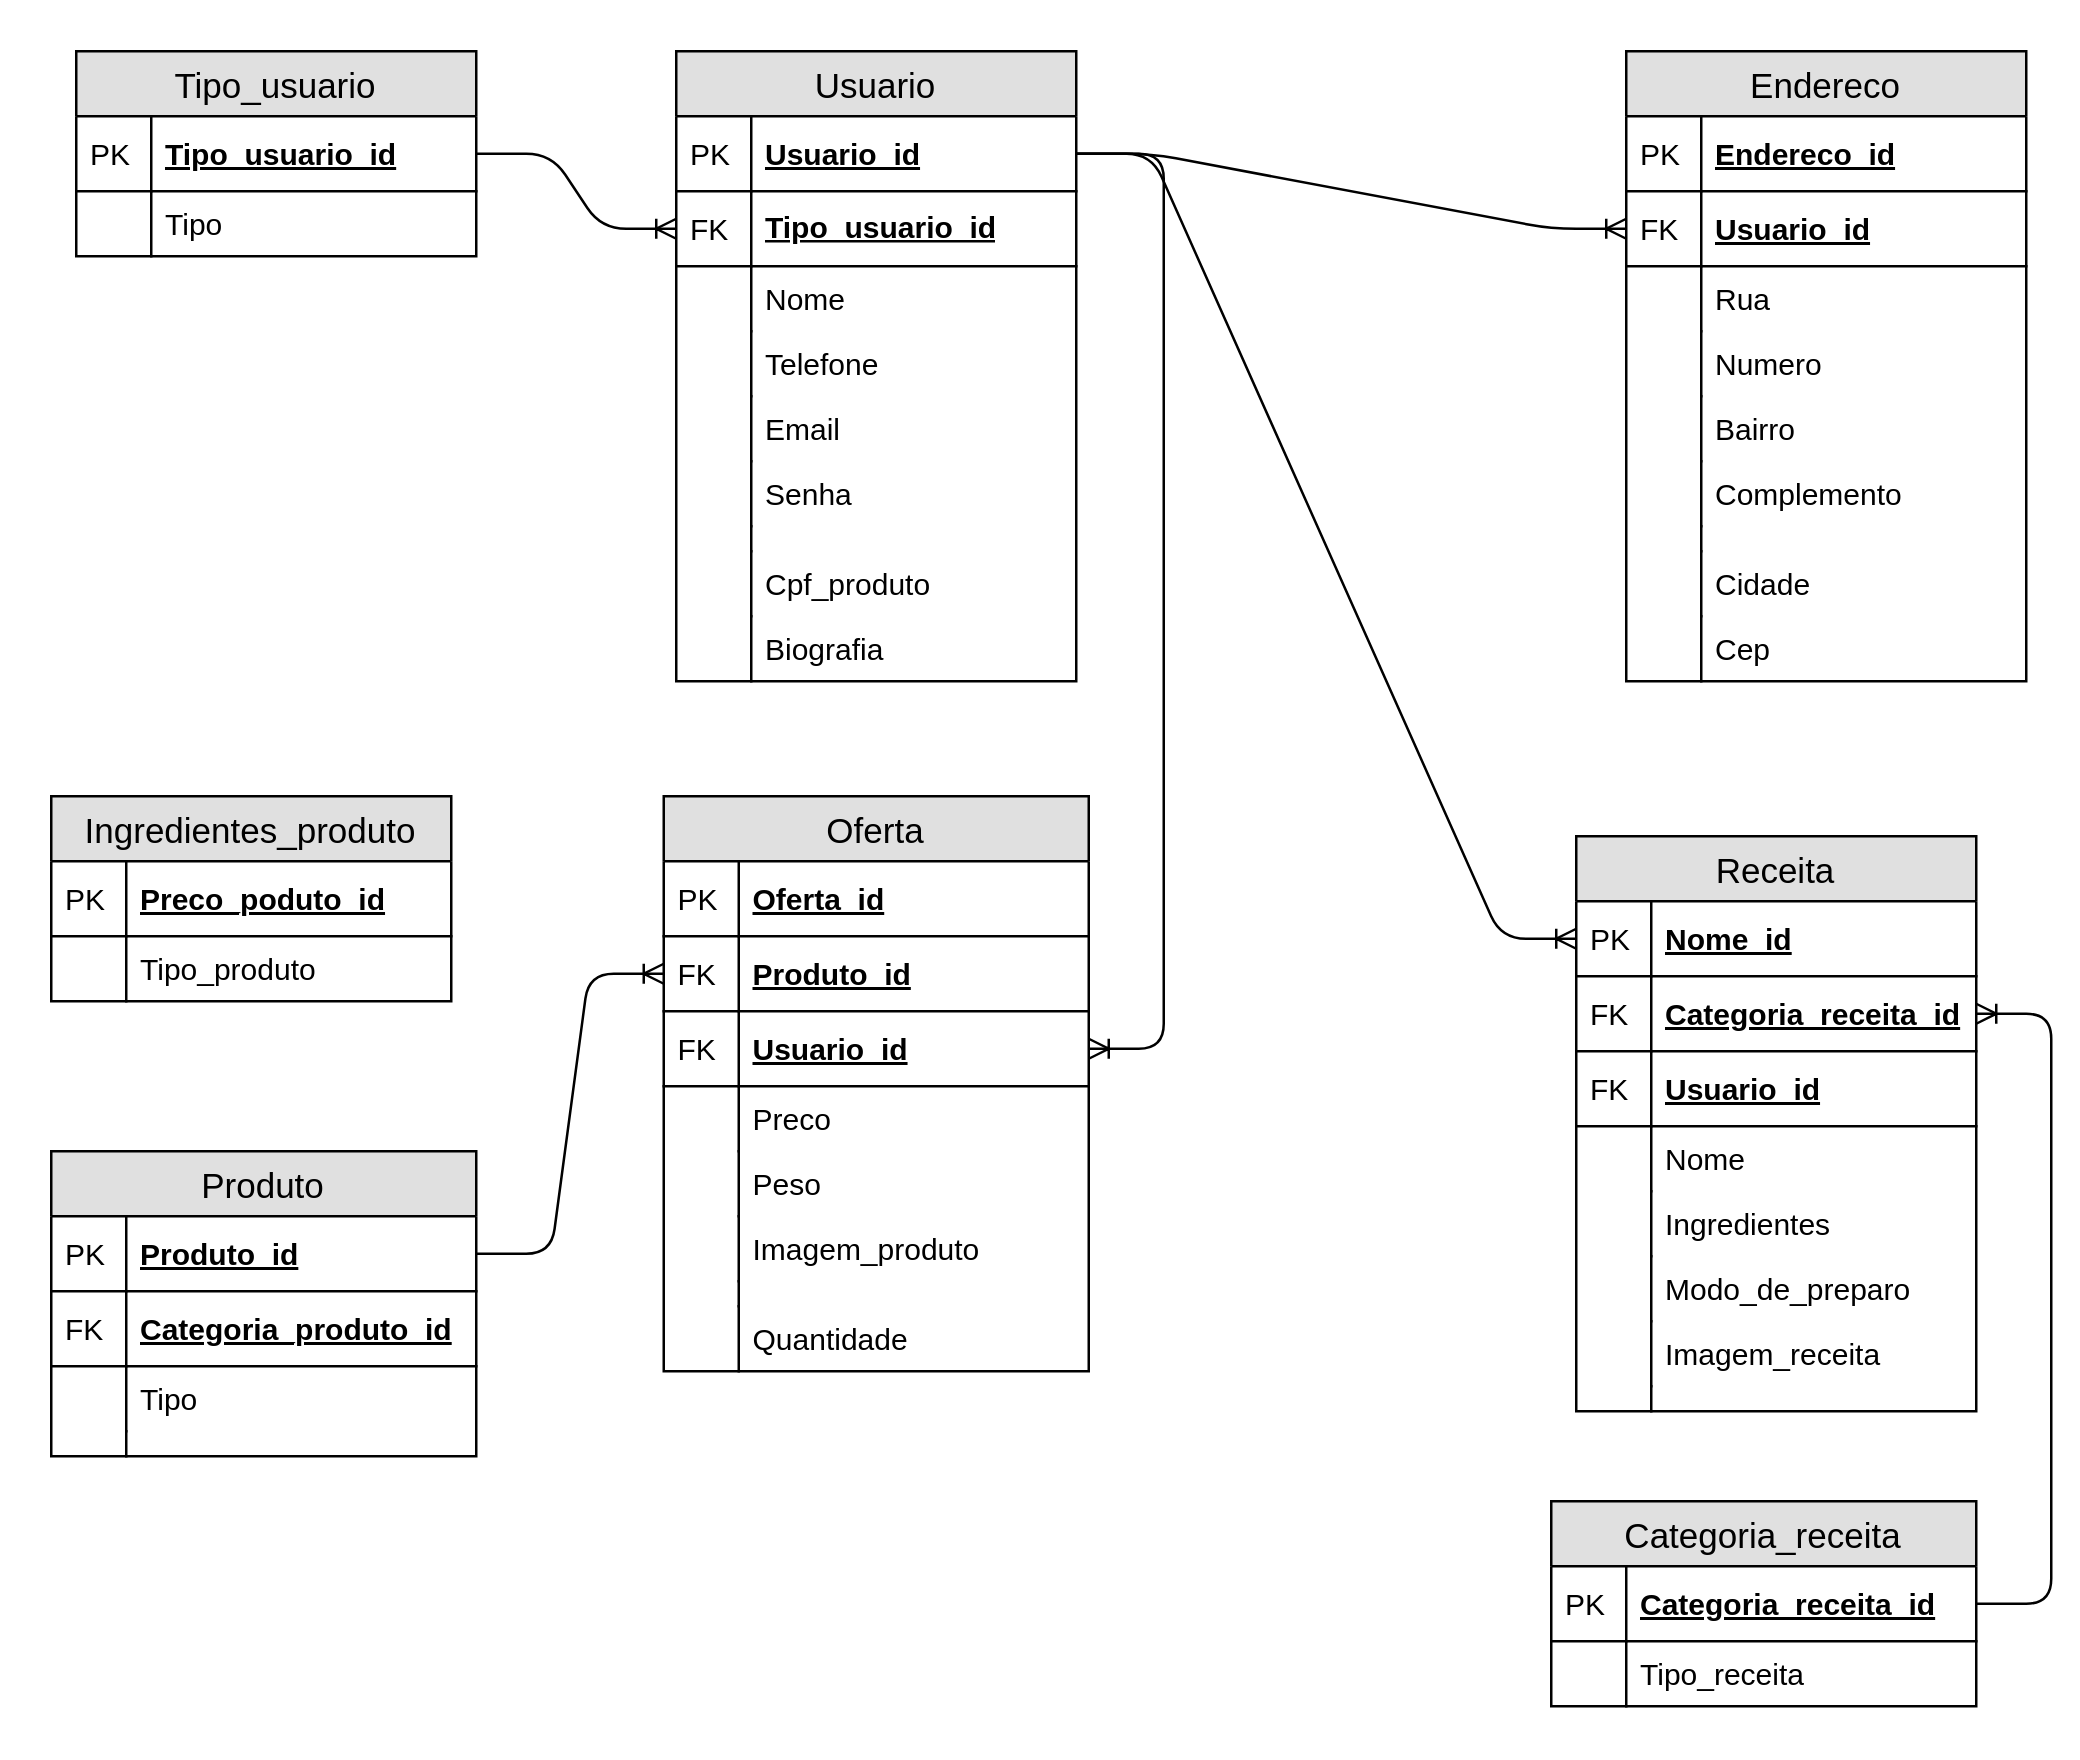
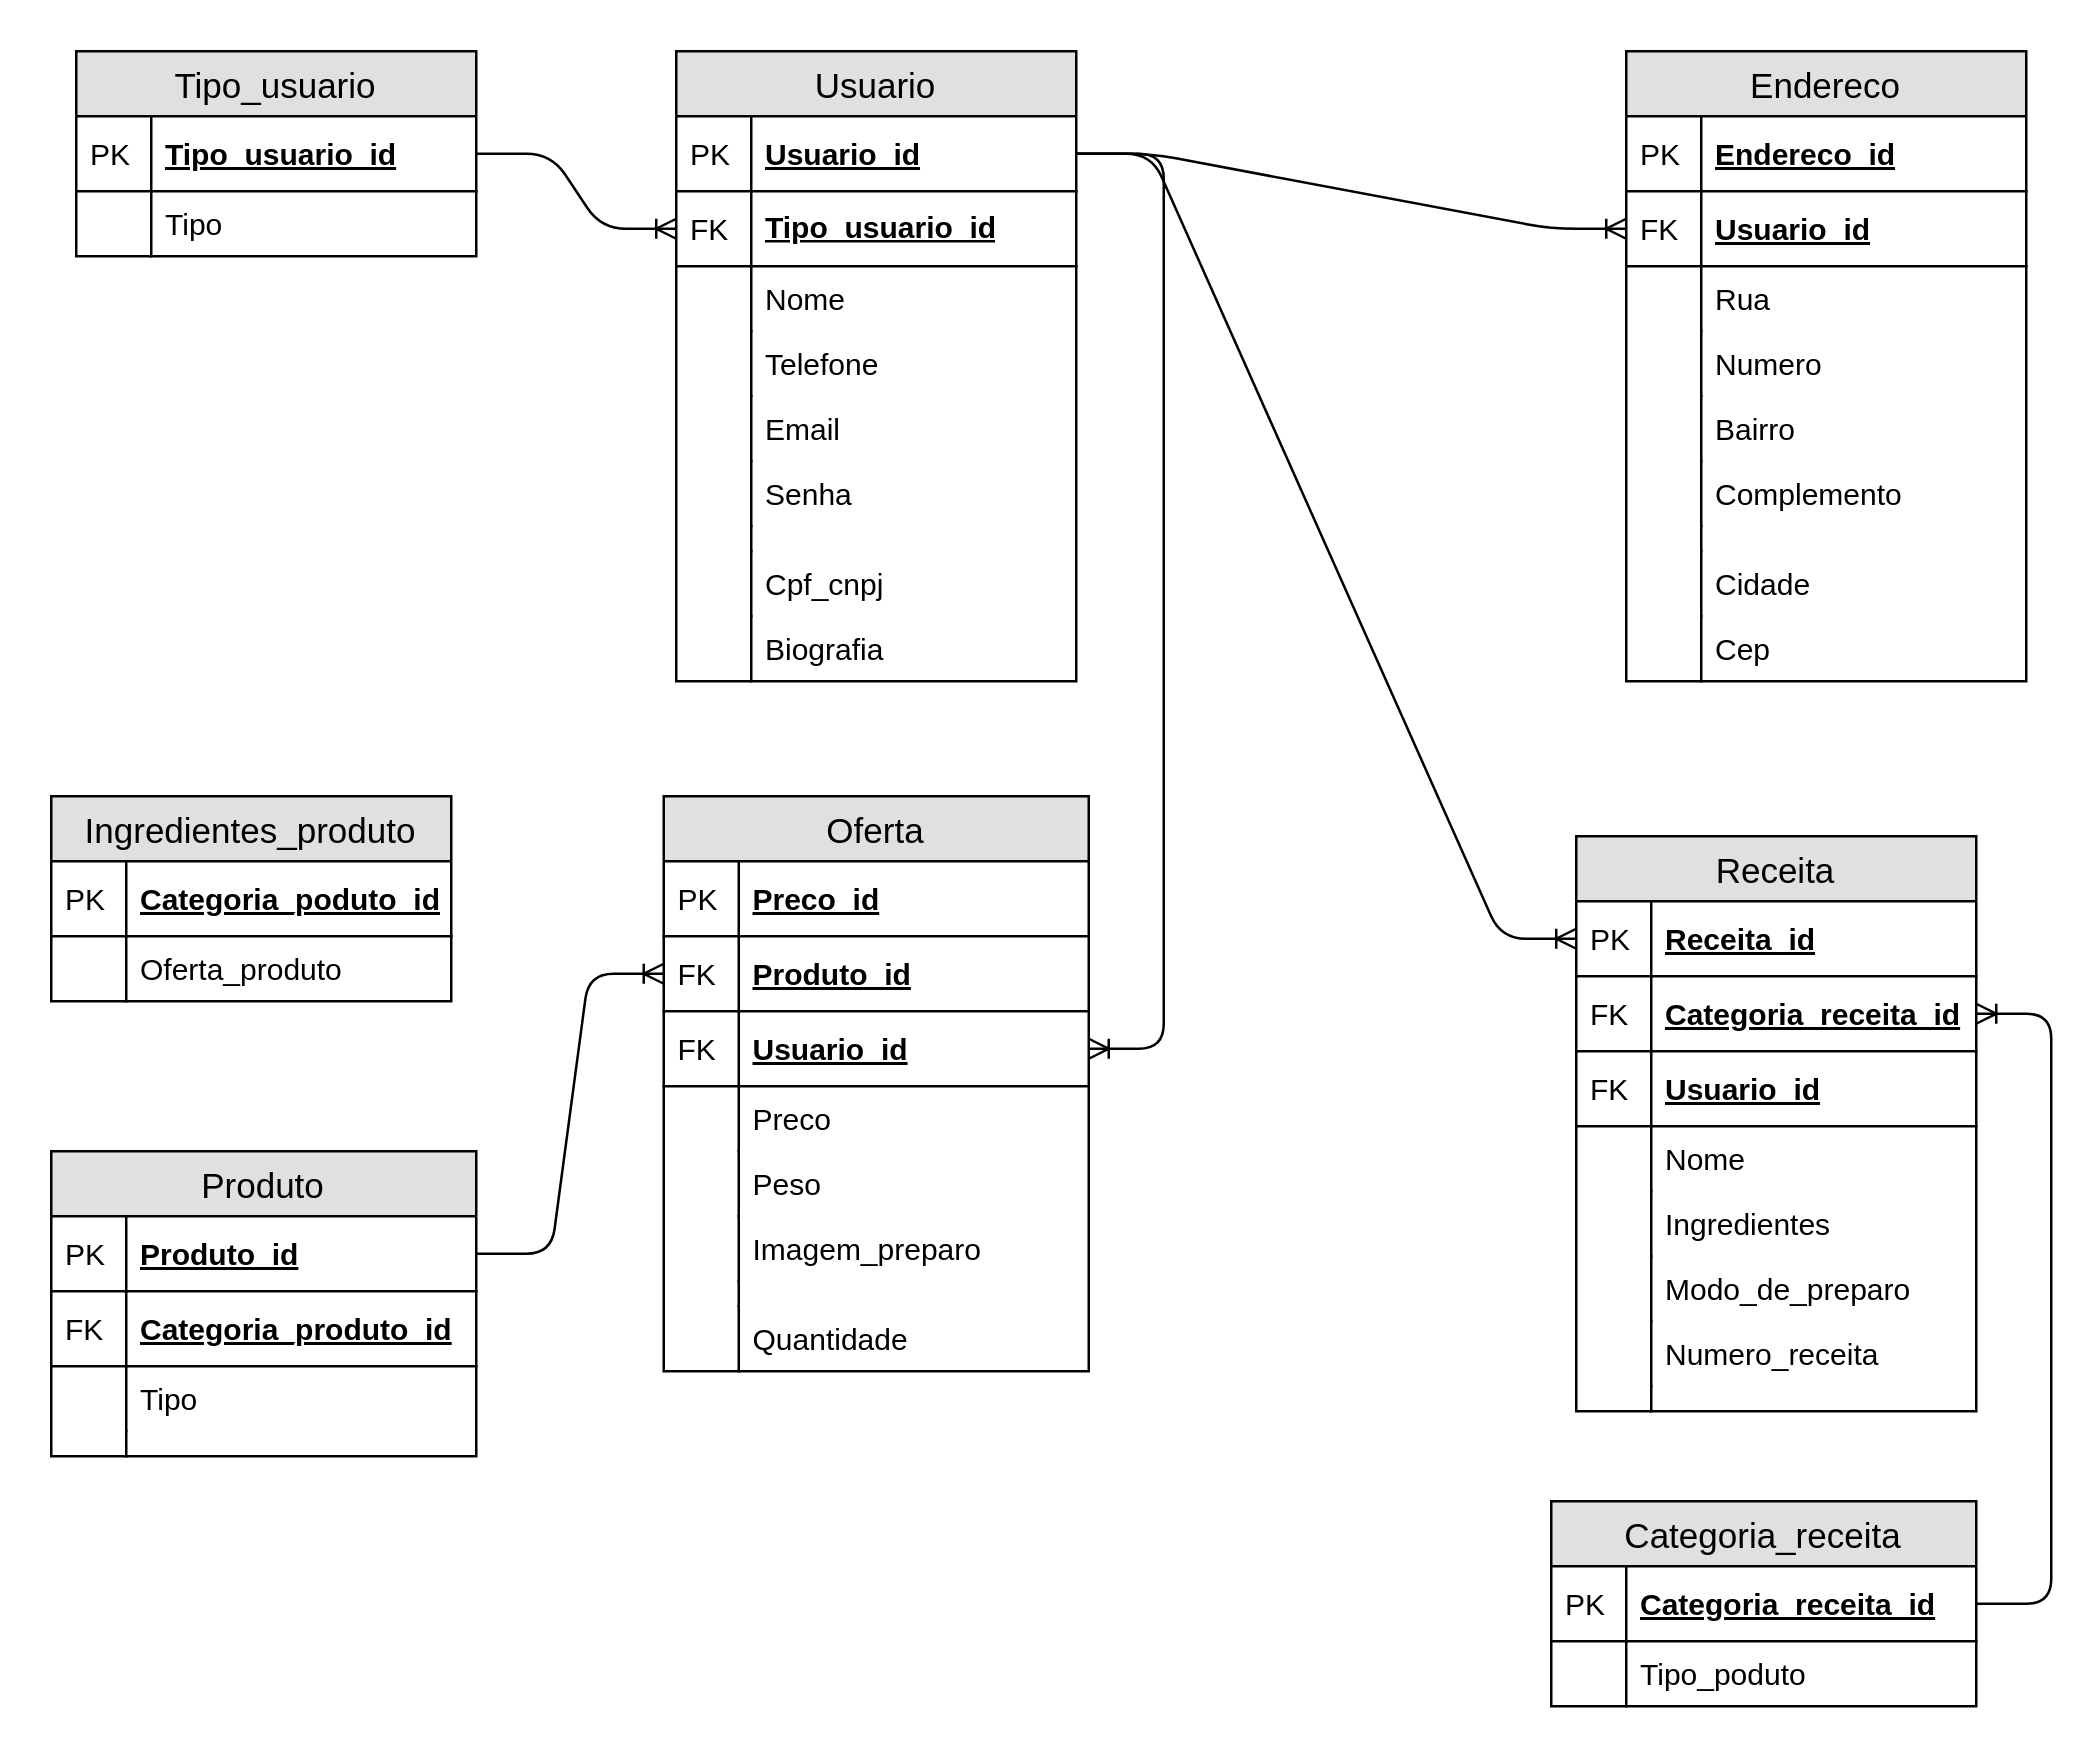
node "Cpf_produto": label "Cpf_produto" -> "Cpf_cnpj"
node "Preco_poduto_id": label "Preco_poduto_id" -> "Categoria_poduto_id"
node "Oferta_id": label "Oferta_id" -> "Preco_id"
node "Nome_id": label "Nome_id" -> "Receita_id"
node "Tipo_produto": label "Tipo_produto" -> "Oferta_produto"
node "Imagem_produto": label "Imagem_produto" -> "Imagem_preparo"
node "Imagem_receita": label "Imagem_receita" -> "Numero_receita"
node "Tipo_receita": label "Tipo_receita" -> "Tipo_poduto"
